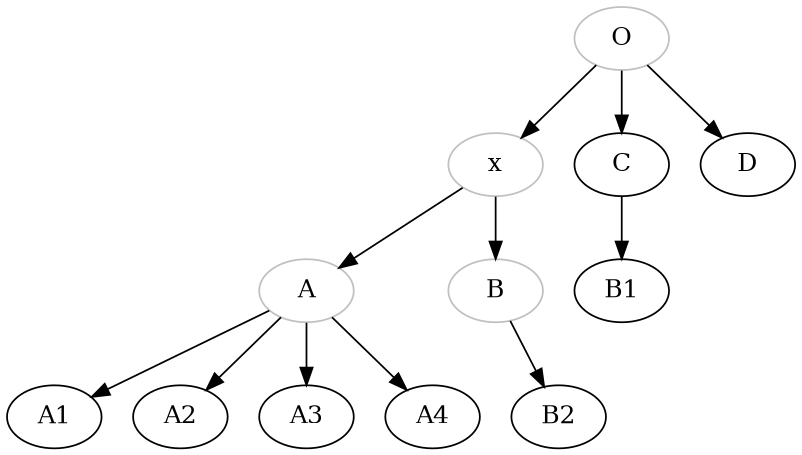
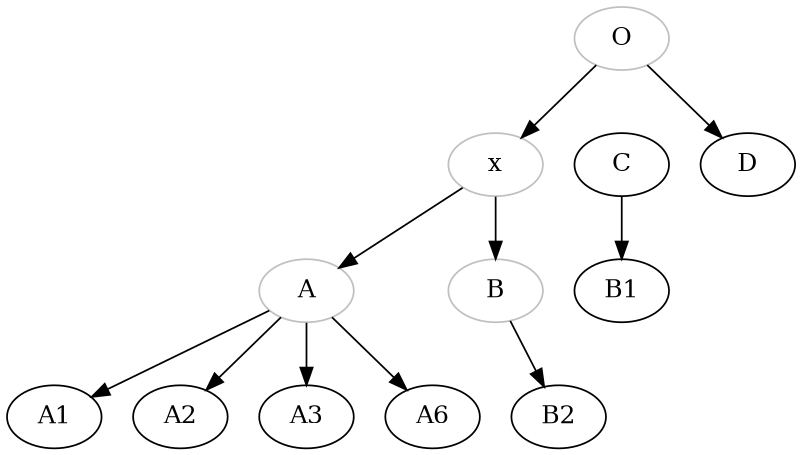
edge "O" -> "C": removed
node "A4": label "A4" -> "A6"
